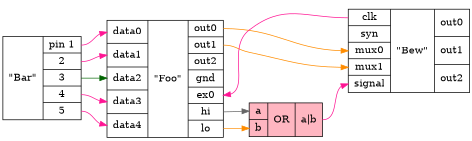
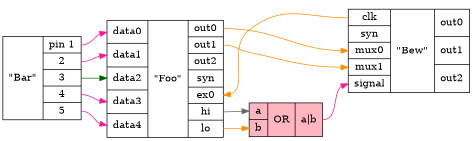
edge "clk" -> "data0": color deeppink -> darkorange
node "data0": text "gnd" -> "syn"
